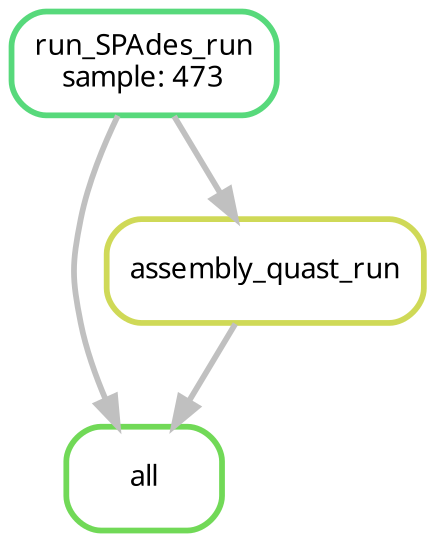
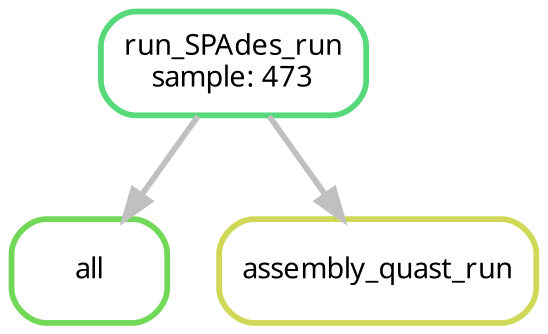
edge "assembly_quast_run" -> "all": removed
